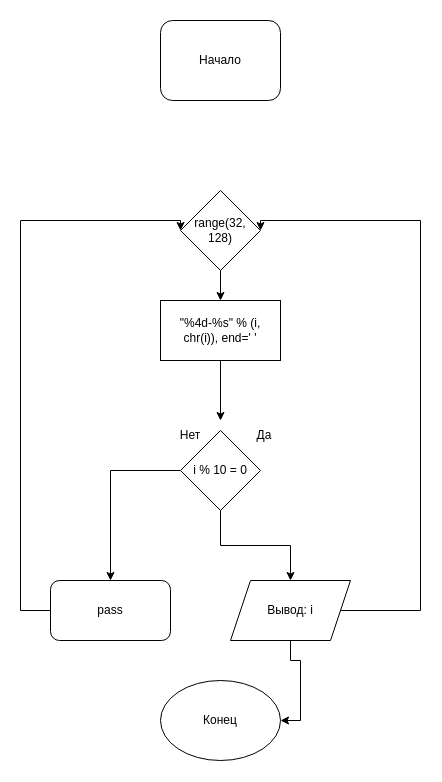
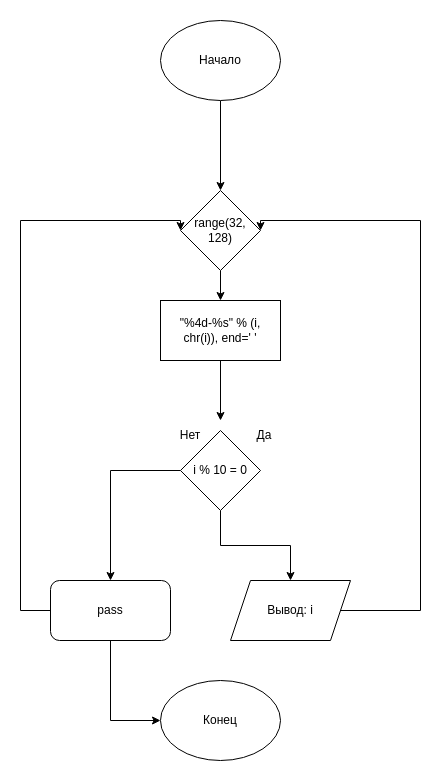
node "Начало": shape rounded rectangle -> ellipse
edge "Начало" -> "range(32, 128)": added
edge "Вывод: i" -> "Конец": removed
edge "pass" -> "Конец": added
